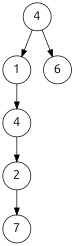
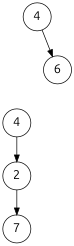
node "1": removed
